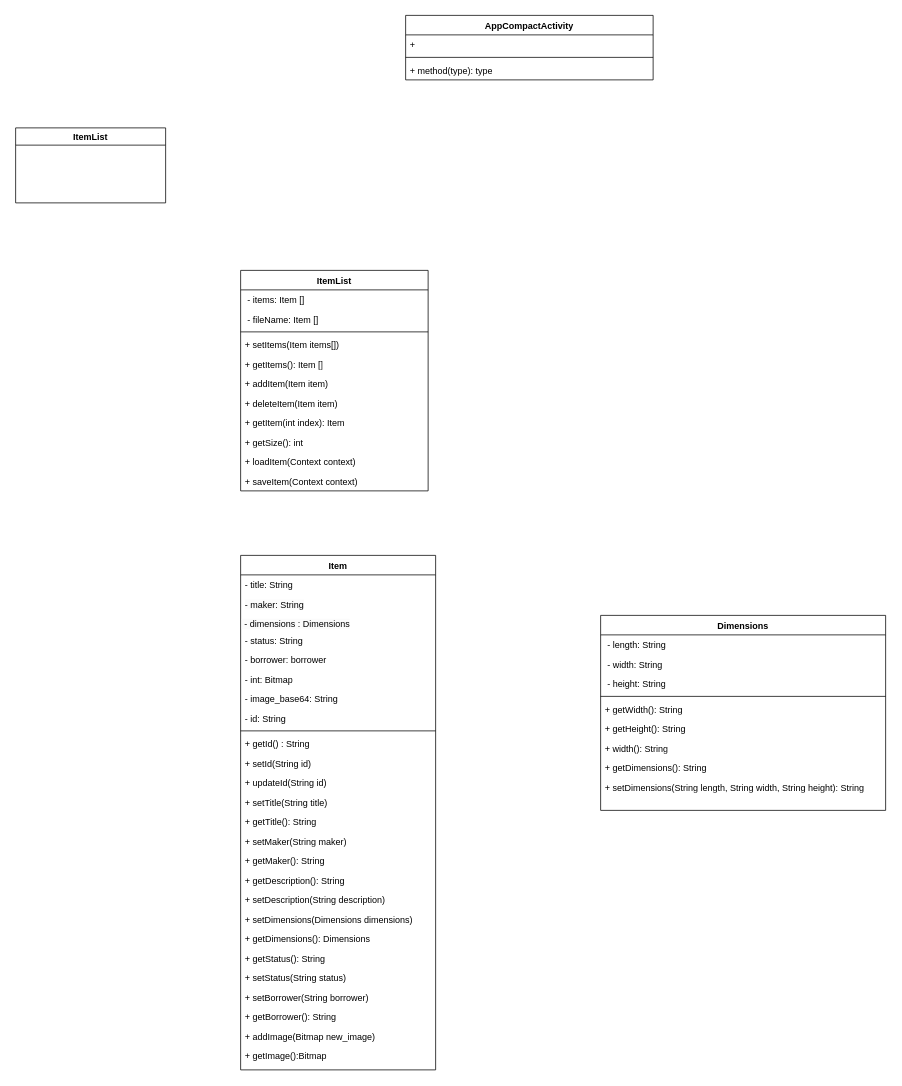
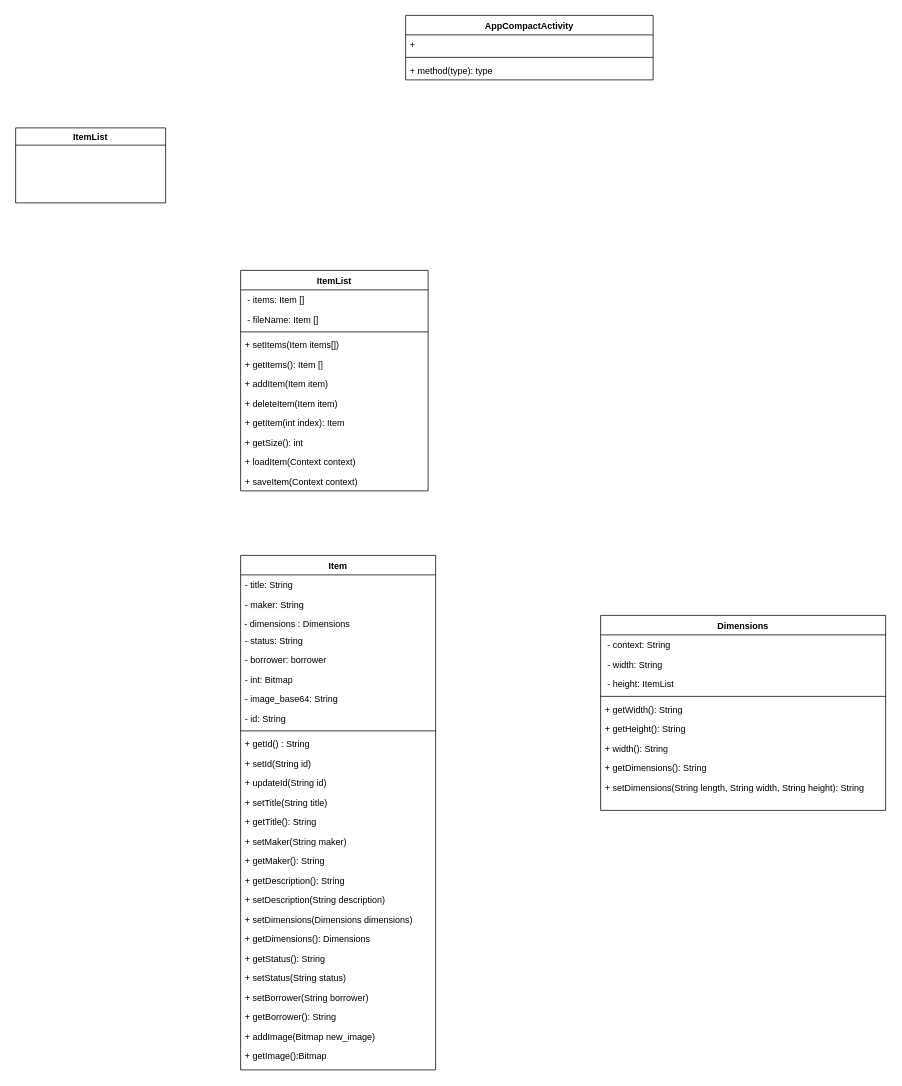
node "- length: String": label "- length: String" -> "- context: String"
node "- height: String": label "- height: String" -> "- height: ItemList"
